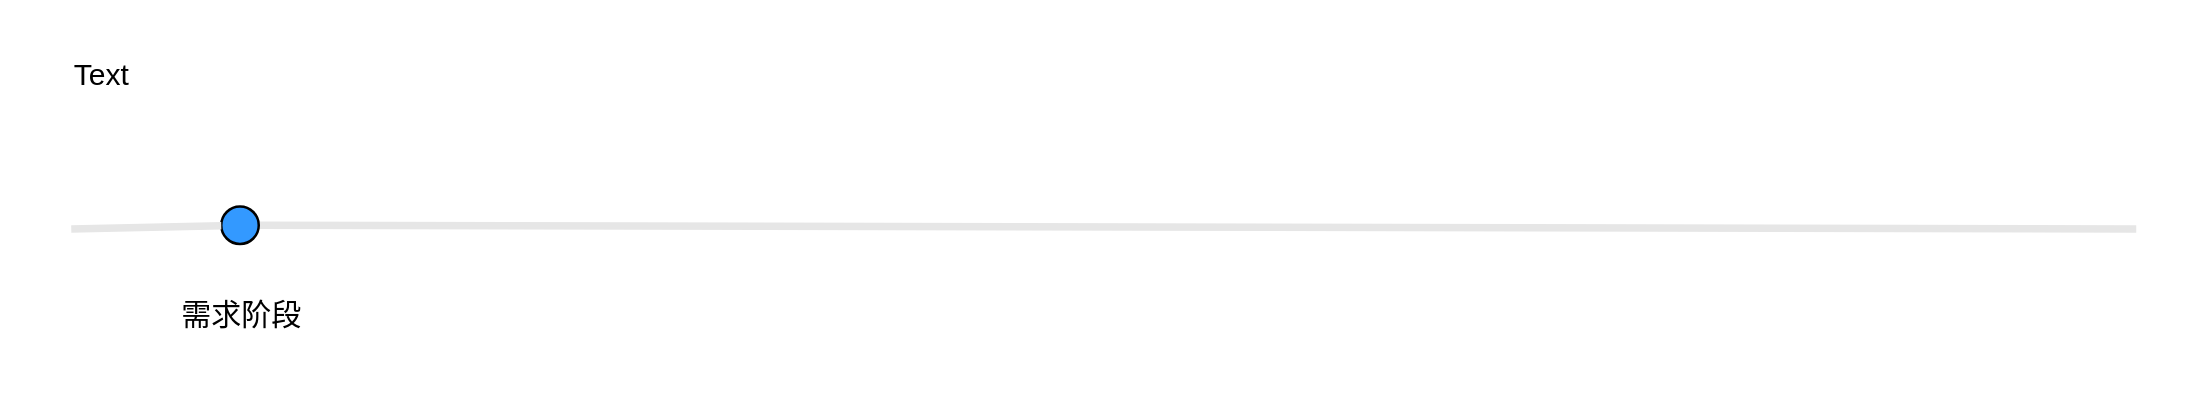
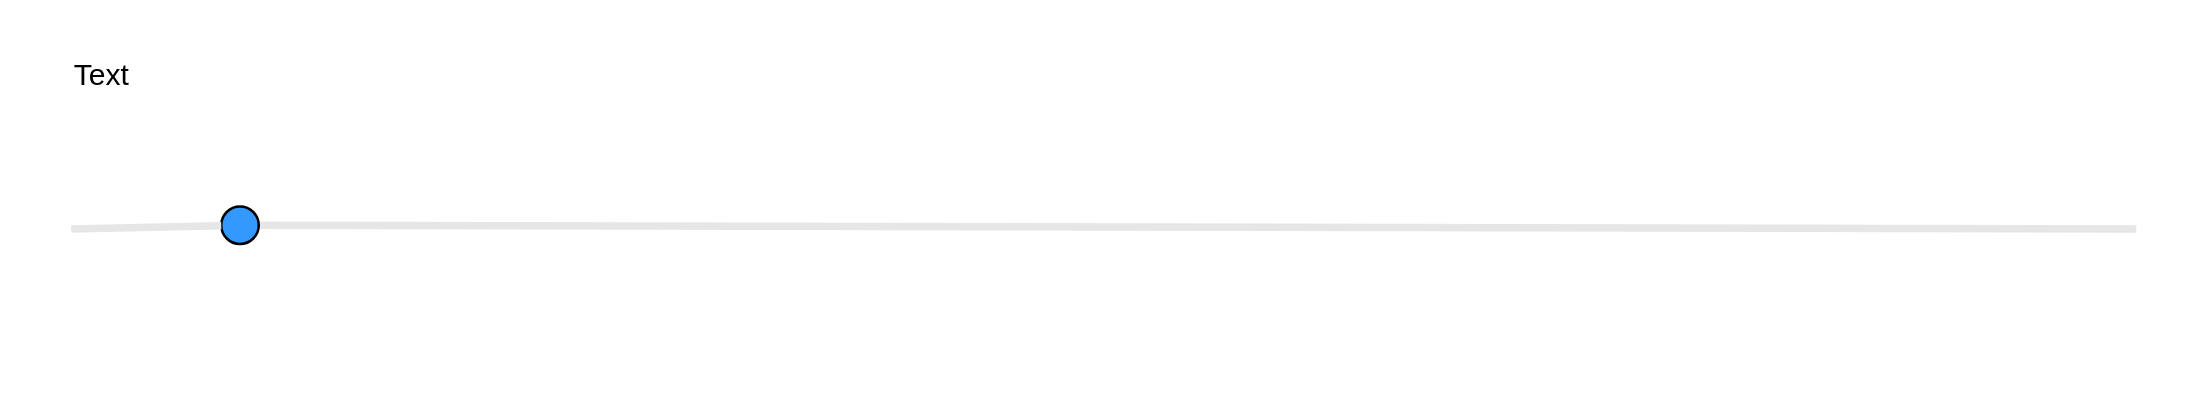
node "需求阶段": removed
